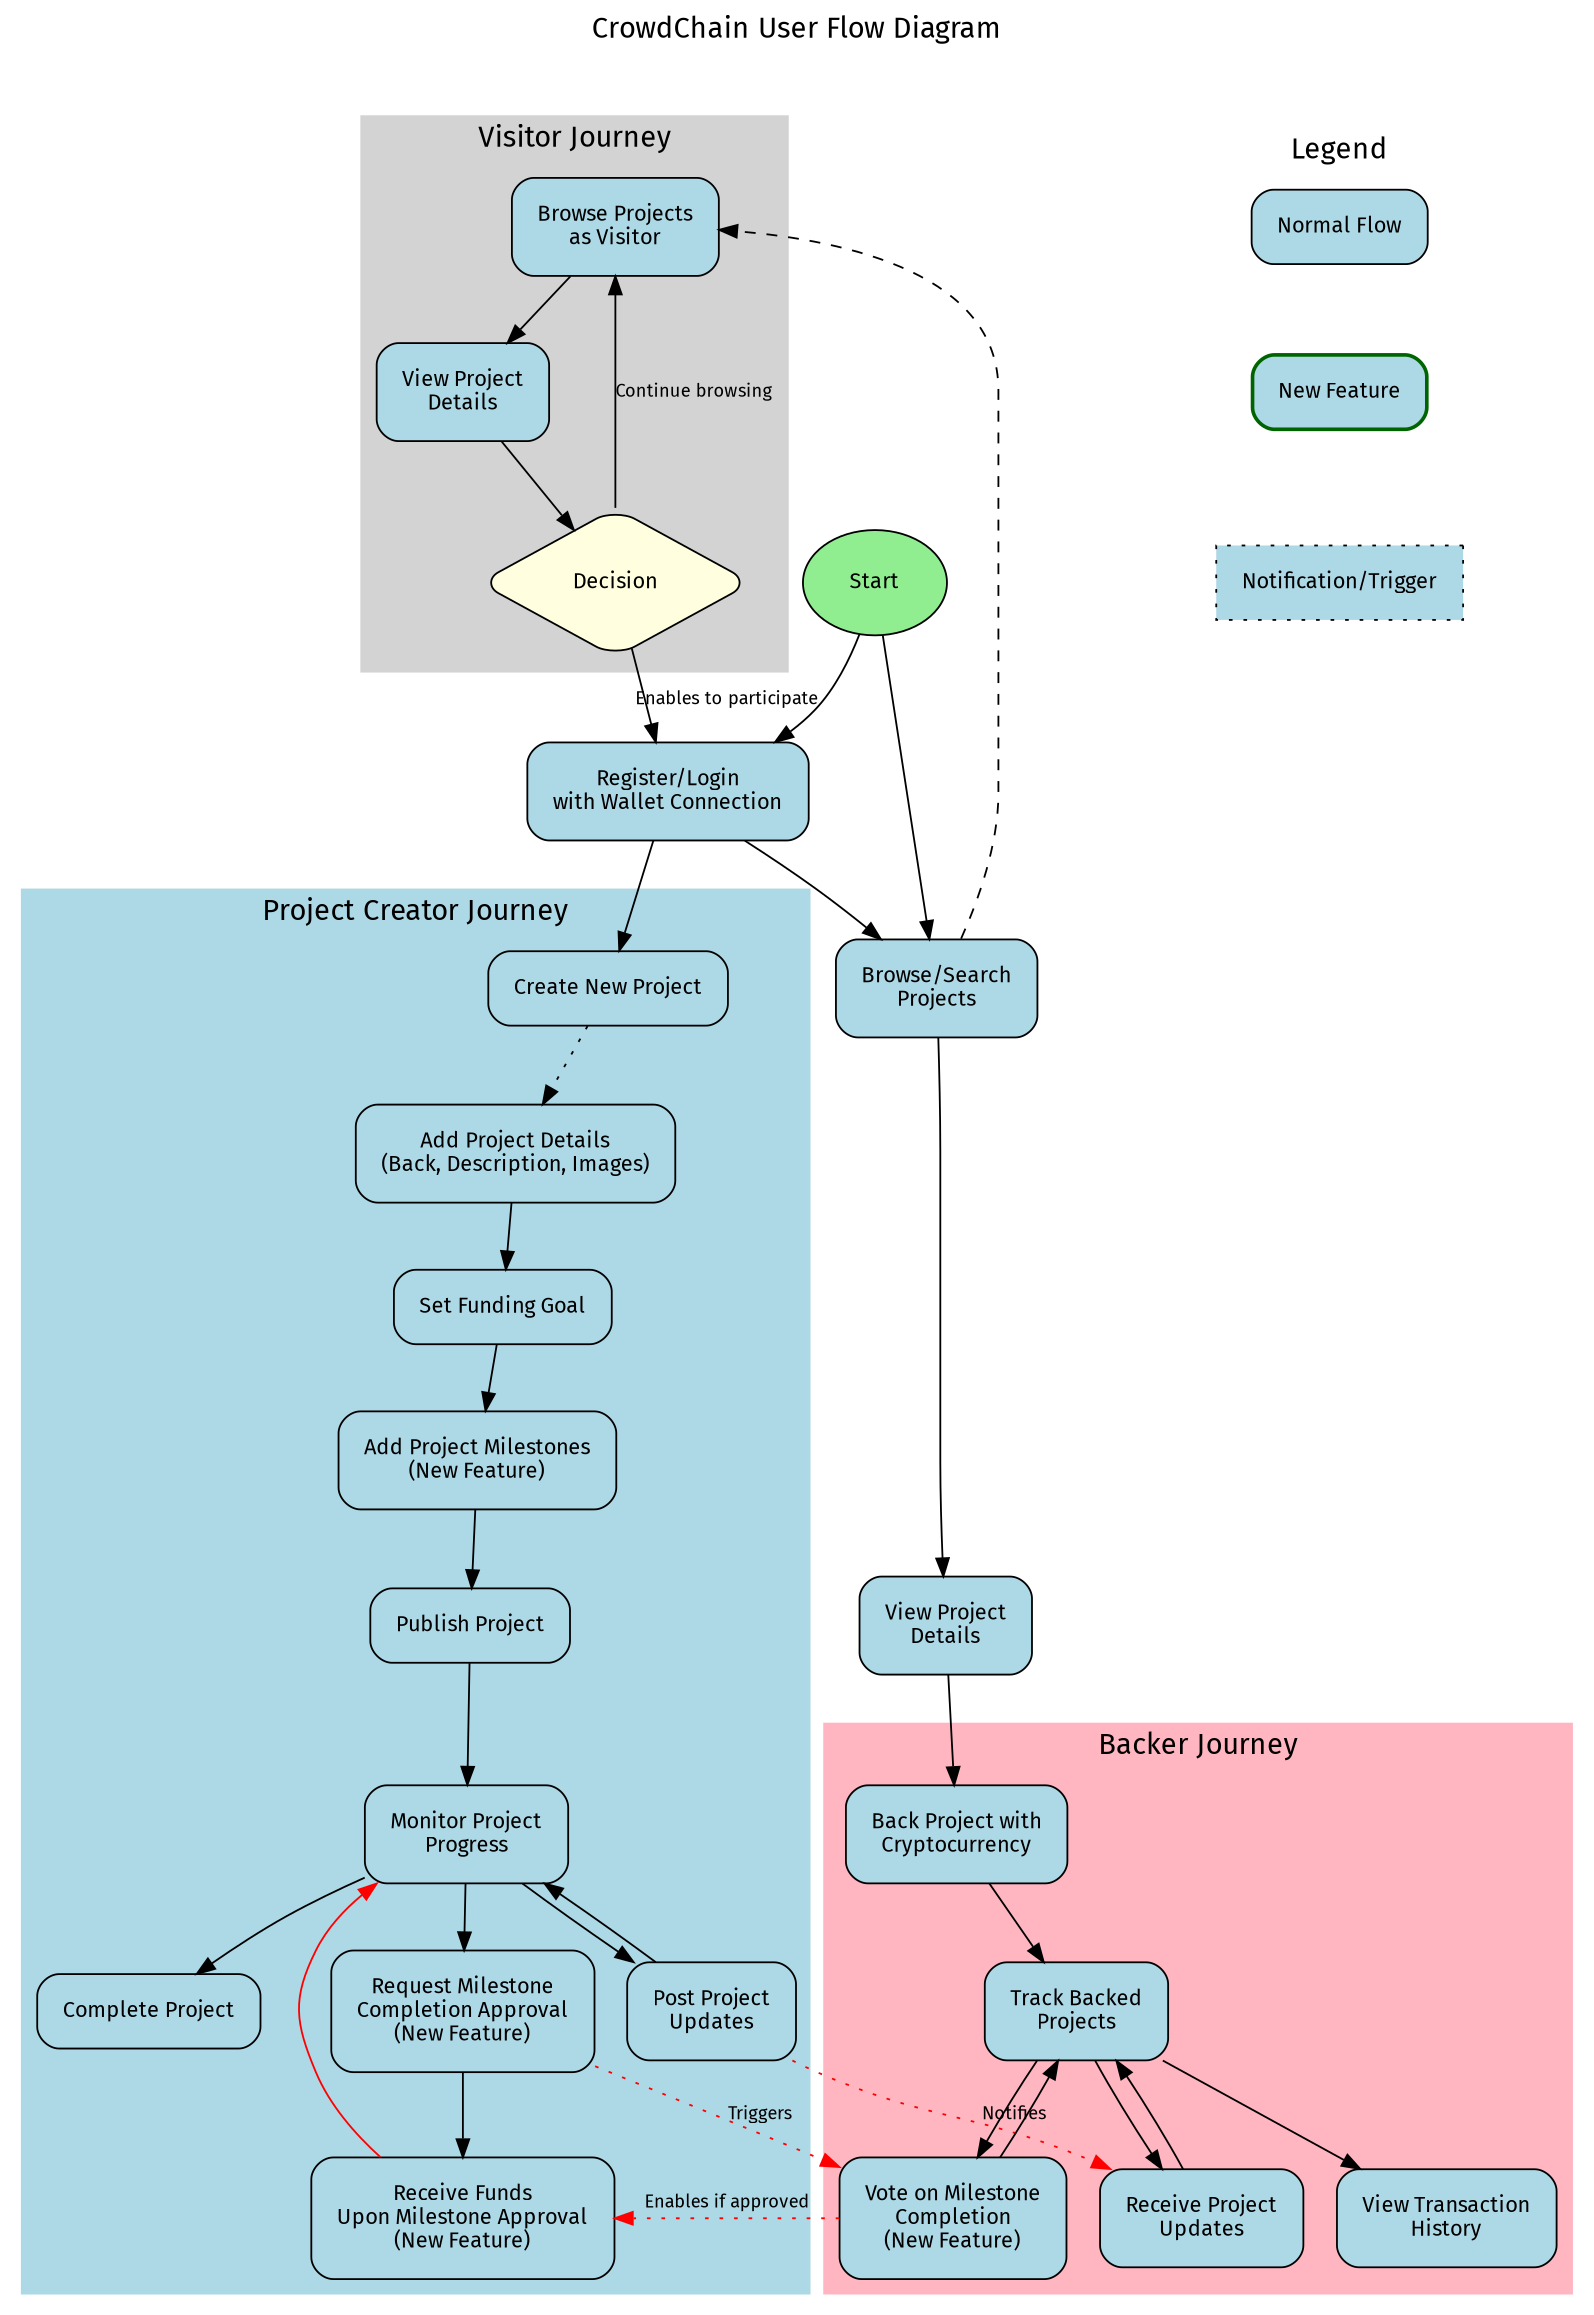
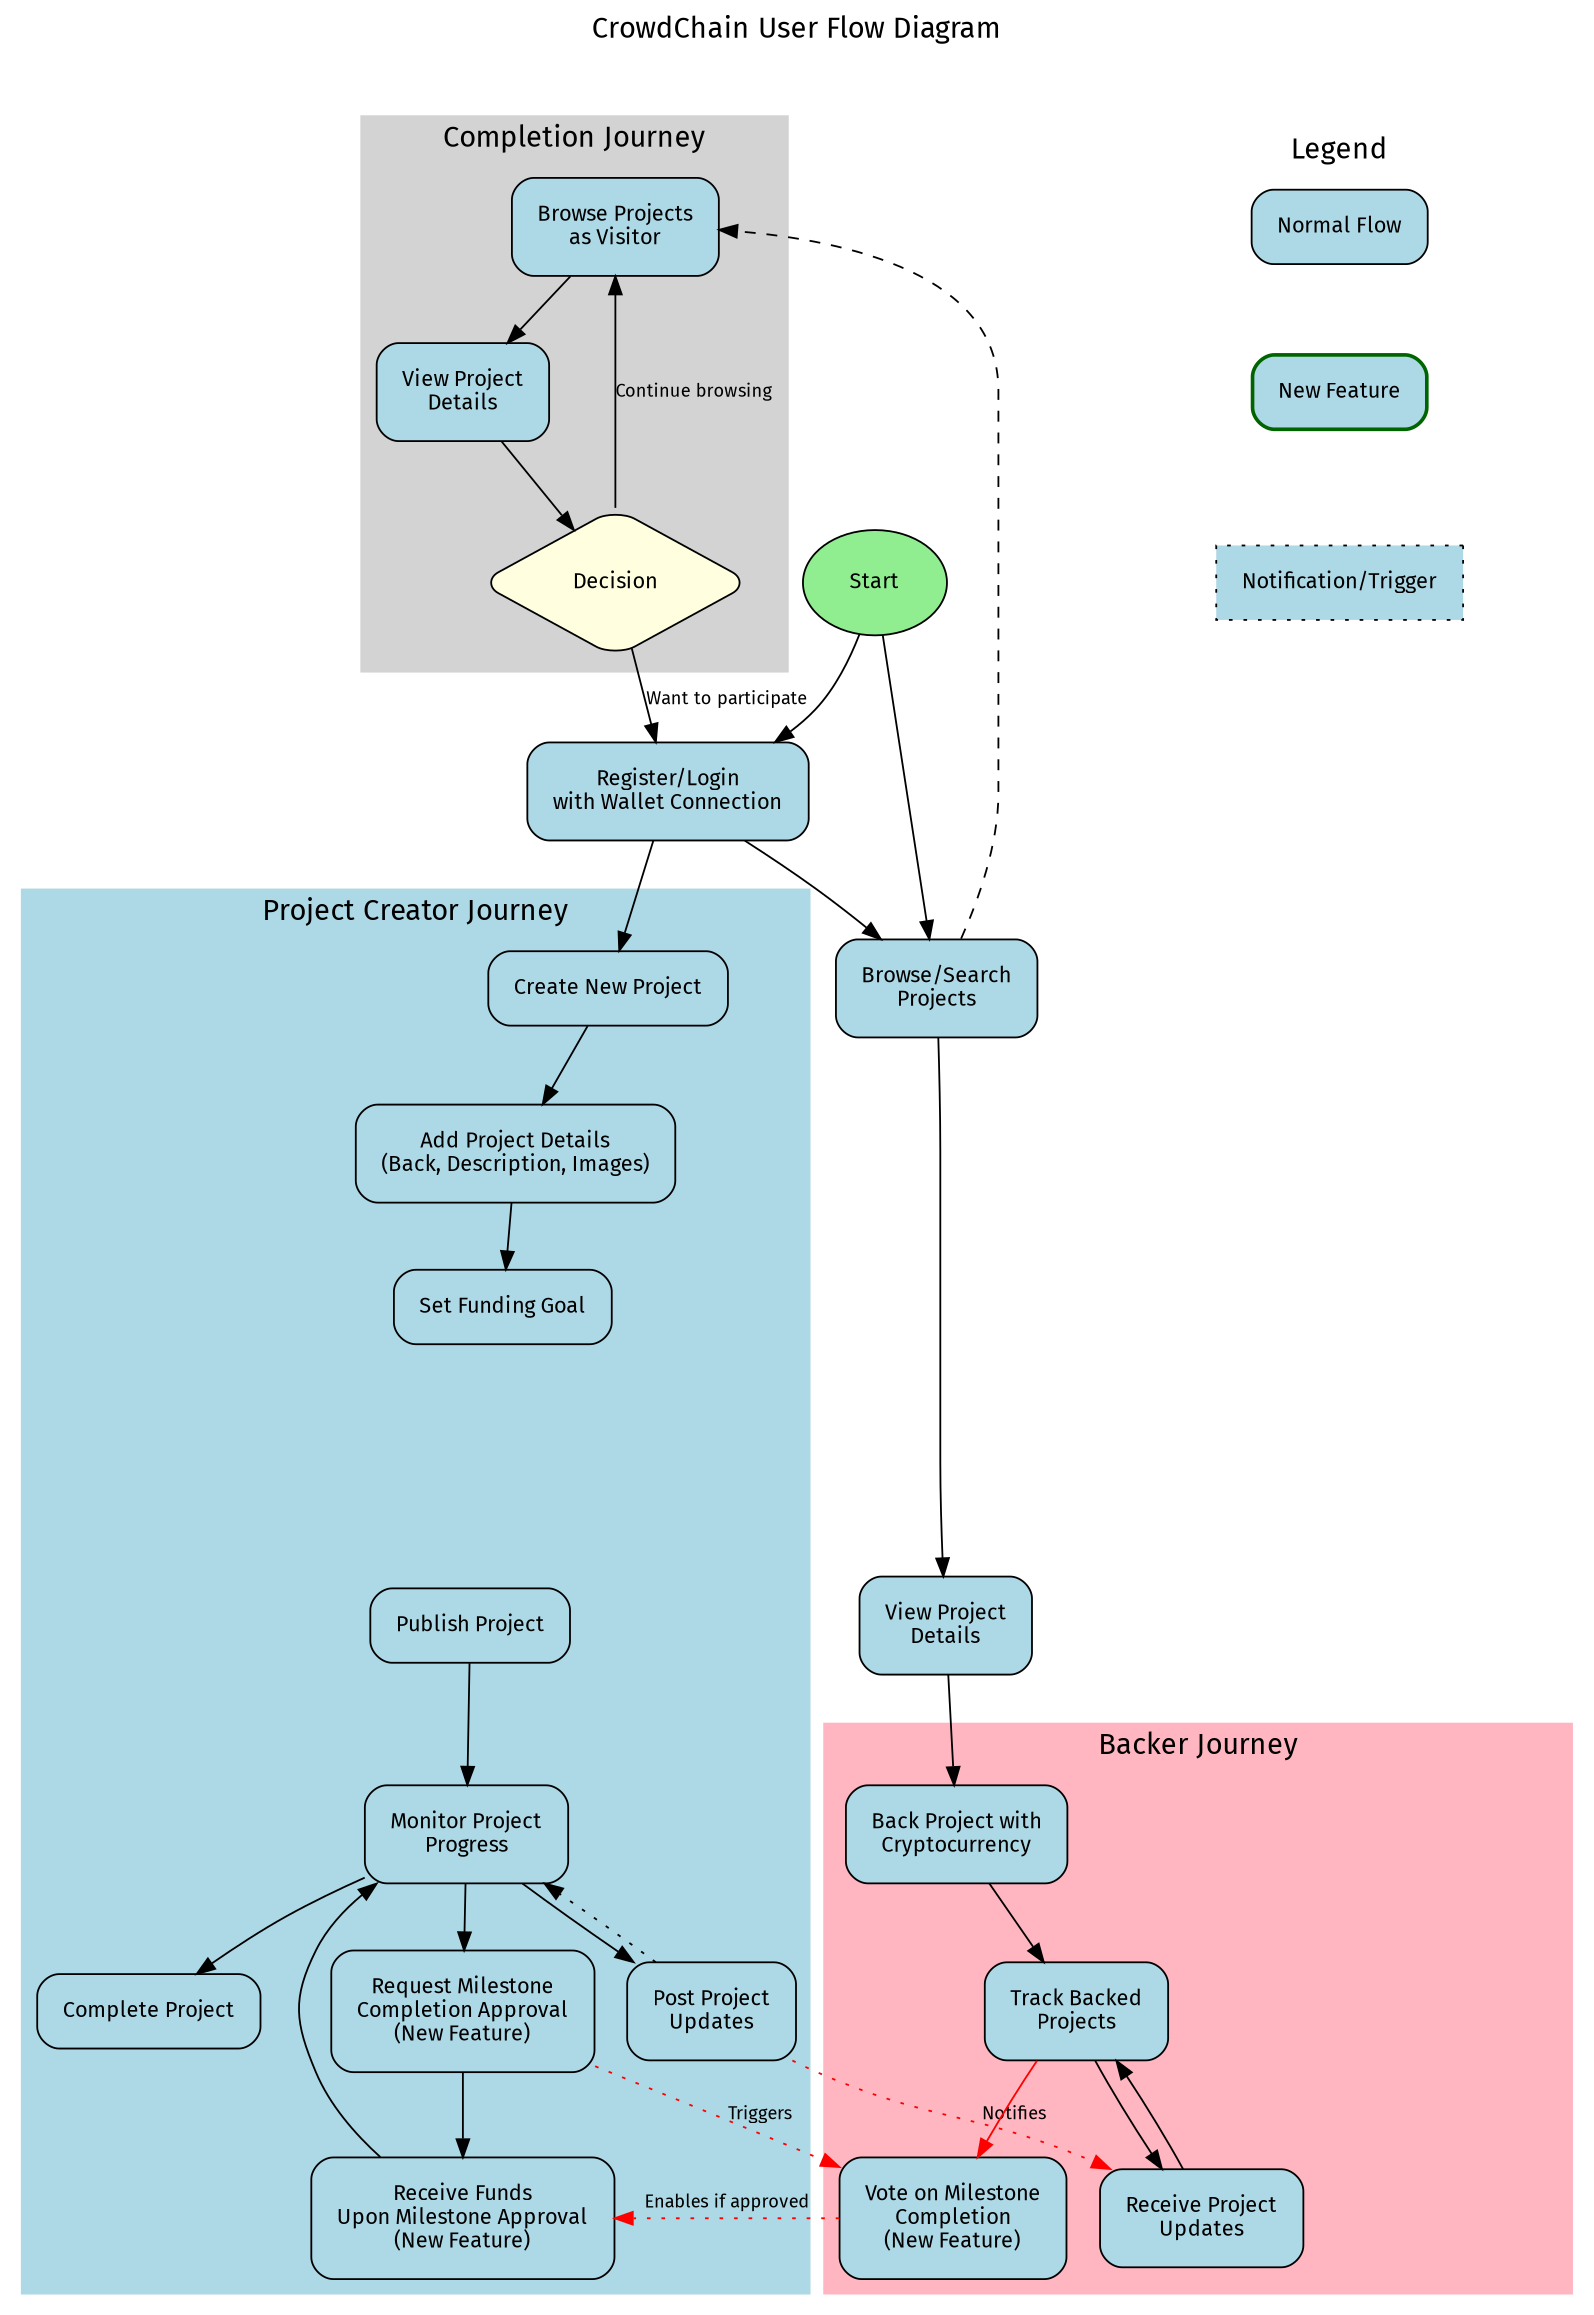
cluster "Visitor Journey": label "Visitor Journey" -> "Completion Journey"
edge "Decision" -> "Register/Login with Wallet Connection": label "Enables to participate" -> "Want to participate"
edge "Create New Project" -> "Add Project Details (Back, Description, Images)": style dotted -> solid
node "Add Project Milestones (New Feature)": removed
edge "Post Project Updates" -> "Monitor Project Progress": style solid -> dotted
edge "Receive Funds Upon Milestone Approval (New Feature)" -> "Monitor Project Progress": color red -> black
edge "Track Backed Projects" -> "Vote on Milestone Completion (New Feature)": color black -> red
edge "Vote on Milestone Completion (New Feature)" -> "Track Backed Projects": removed
node "View Transaction History": removed
